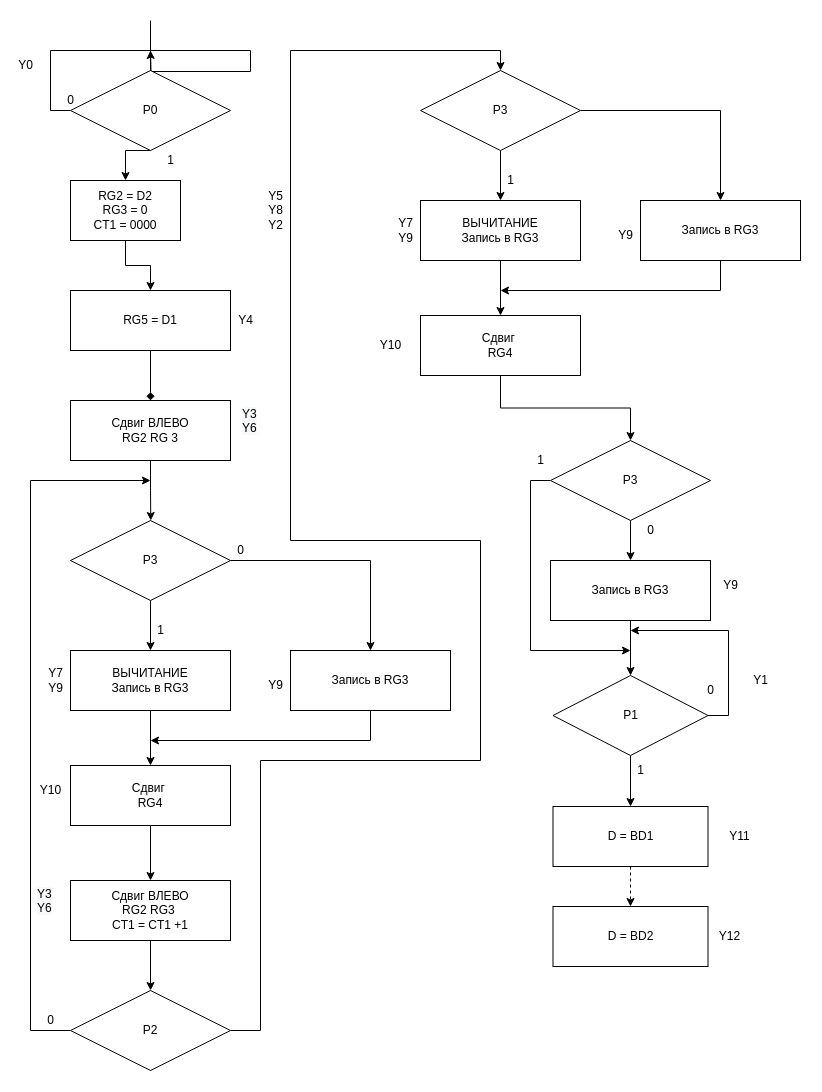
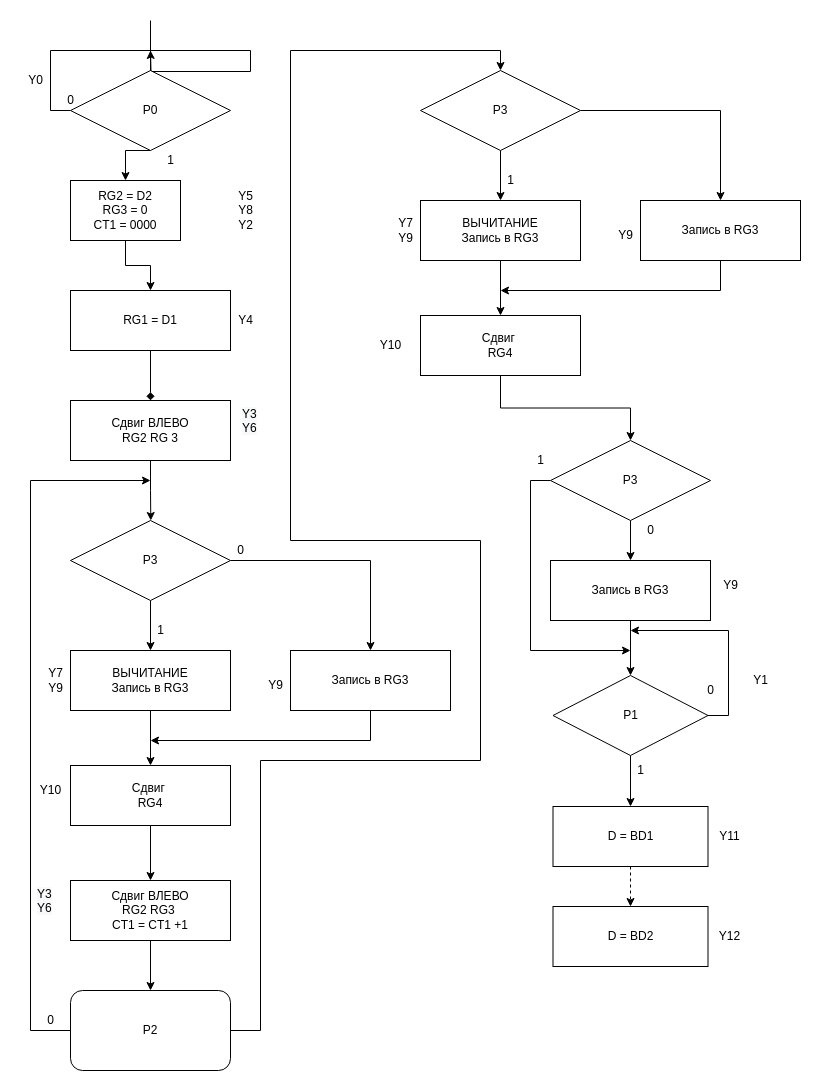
node "Y0": moved (26, 66) -> (36, 81)
node "Y5 Y8 Y2": moved (276, 211) -> (246, 211)
node "RG5 = D1": label "RG5 = D1" -> "RG1 = D1"
node "Y11": moved (739, 837) -> (729, 837)
node "P2": shape diamond -> rounded rectangle
